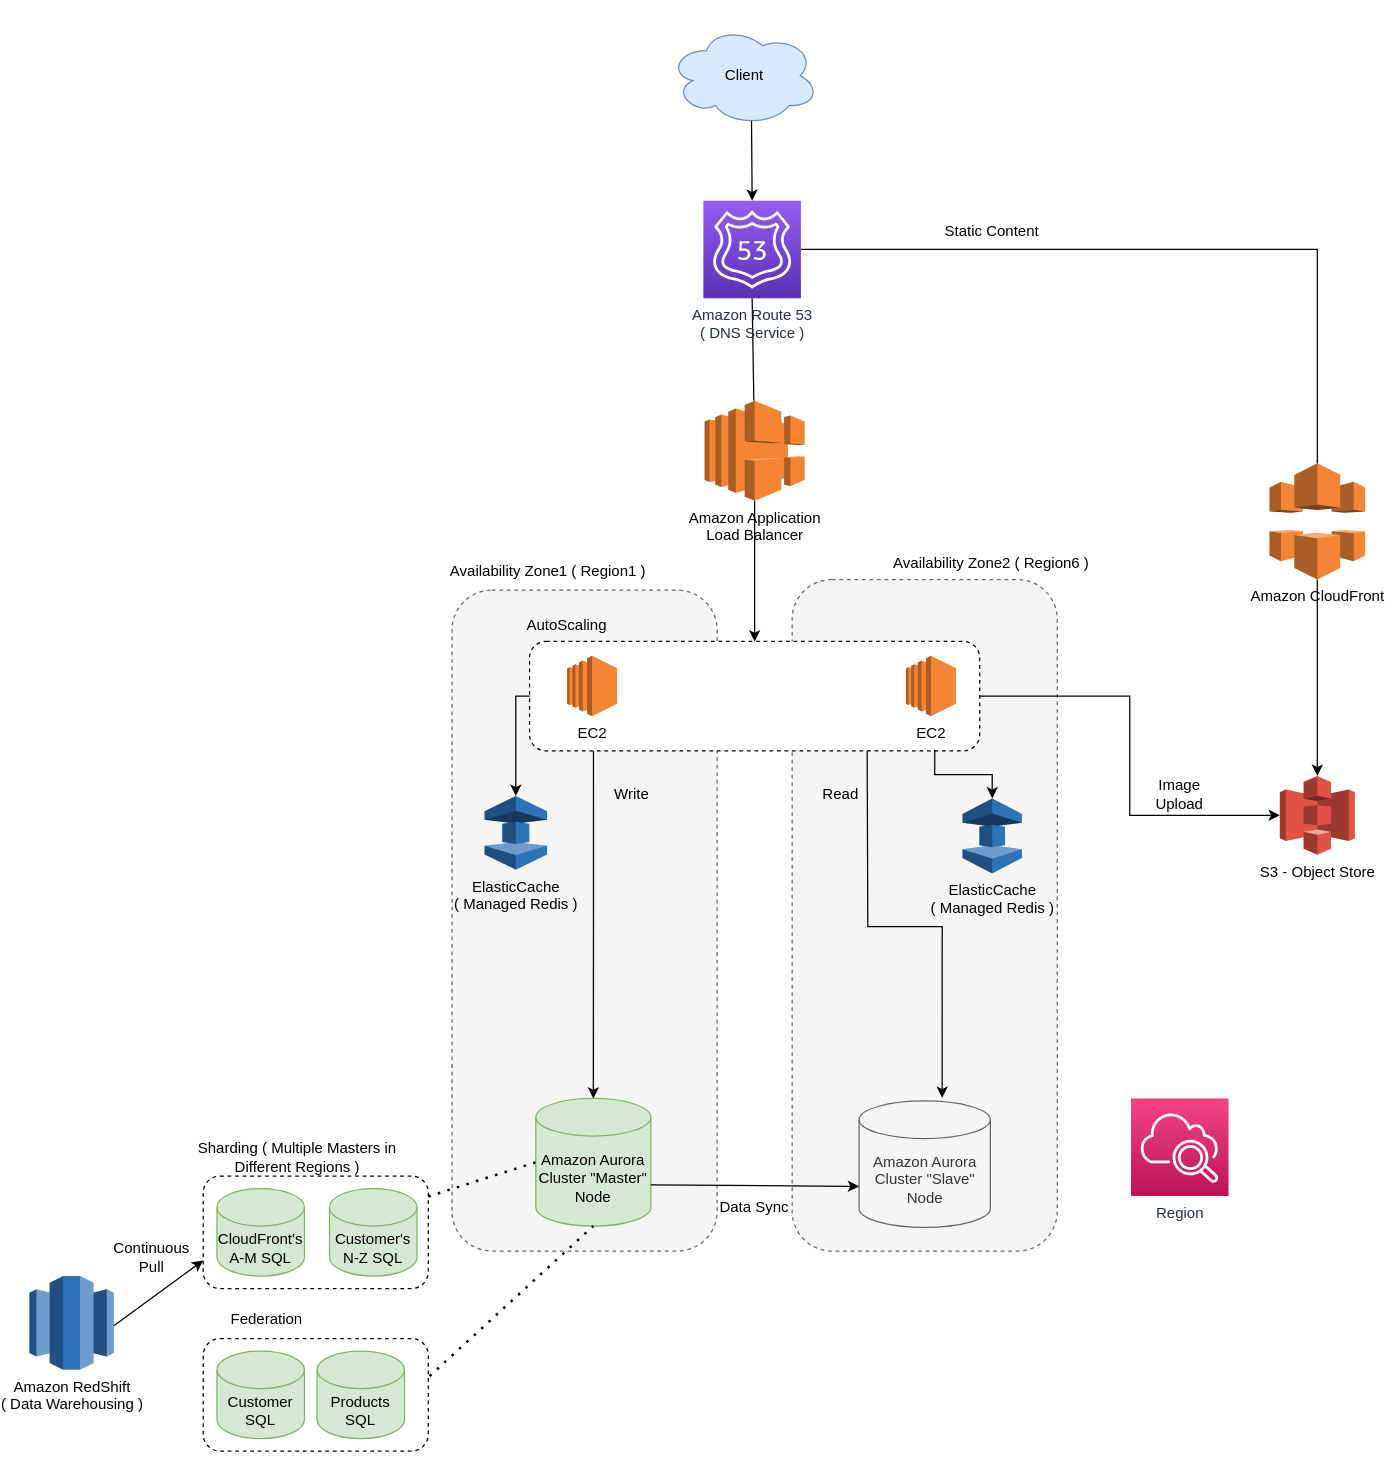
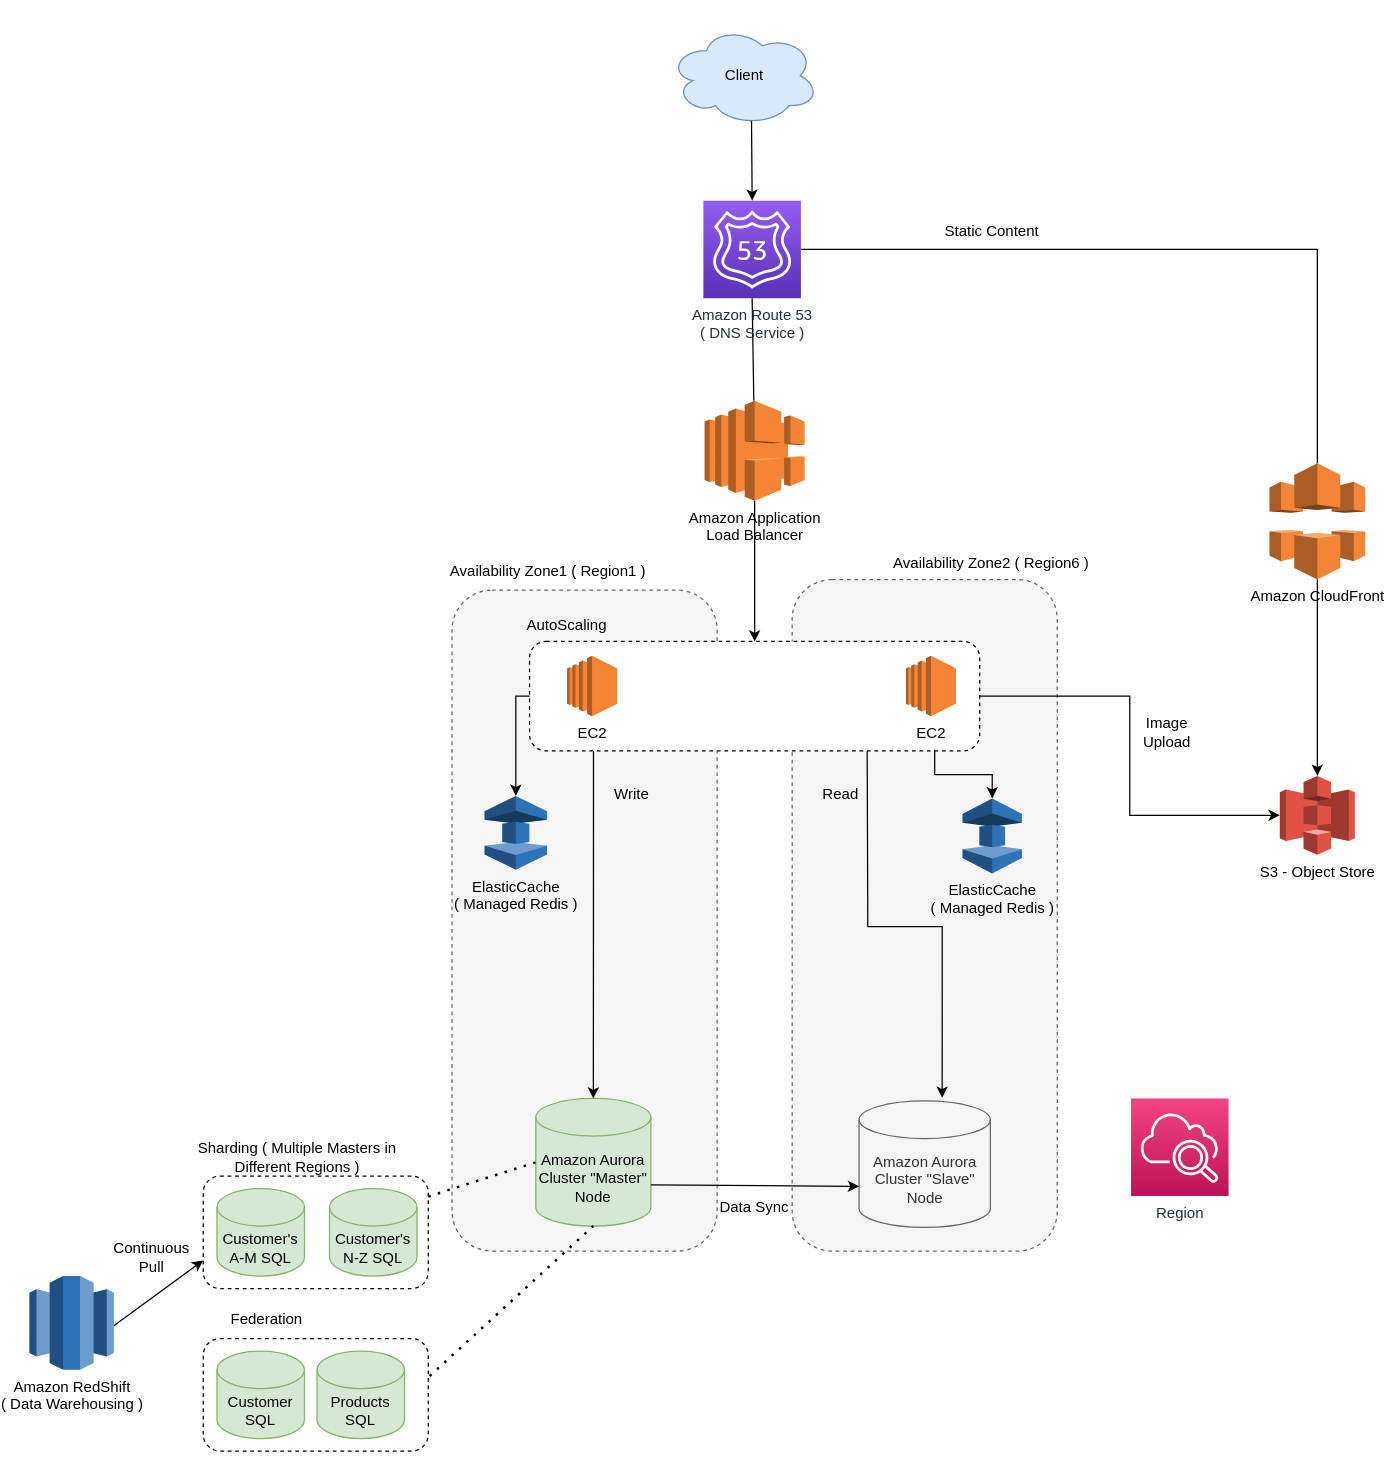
node "Image Upload": moved (1179, 794) -> (1167, 732)
node "CloudFront's A-M SQL": label "CloudFront's A-M SQL" -> "Customer's A-M SQL"
